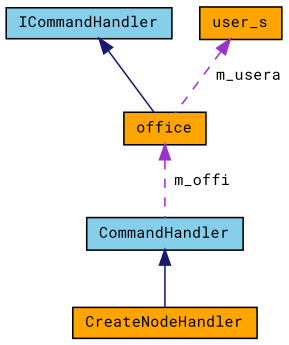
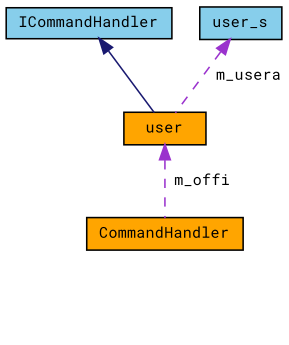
node "user_s": fillcolor orange -> skyblue
node "office": label "office" -> "user"
node "CommandHandler": fillcolor skyblue -> orange
node "CreateNodeHandler": removed
